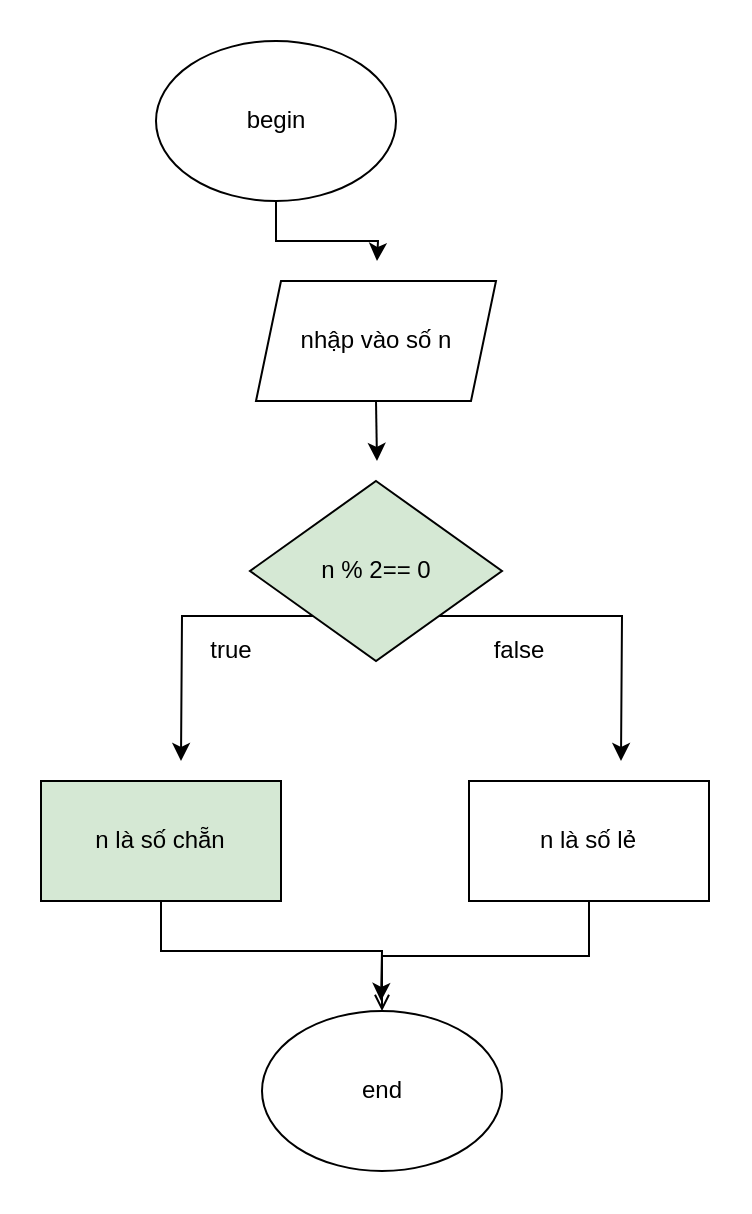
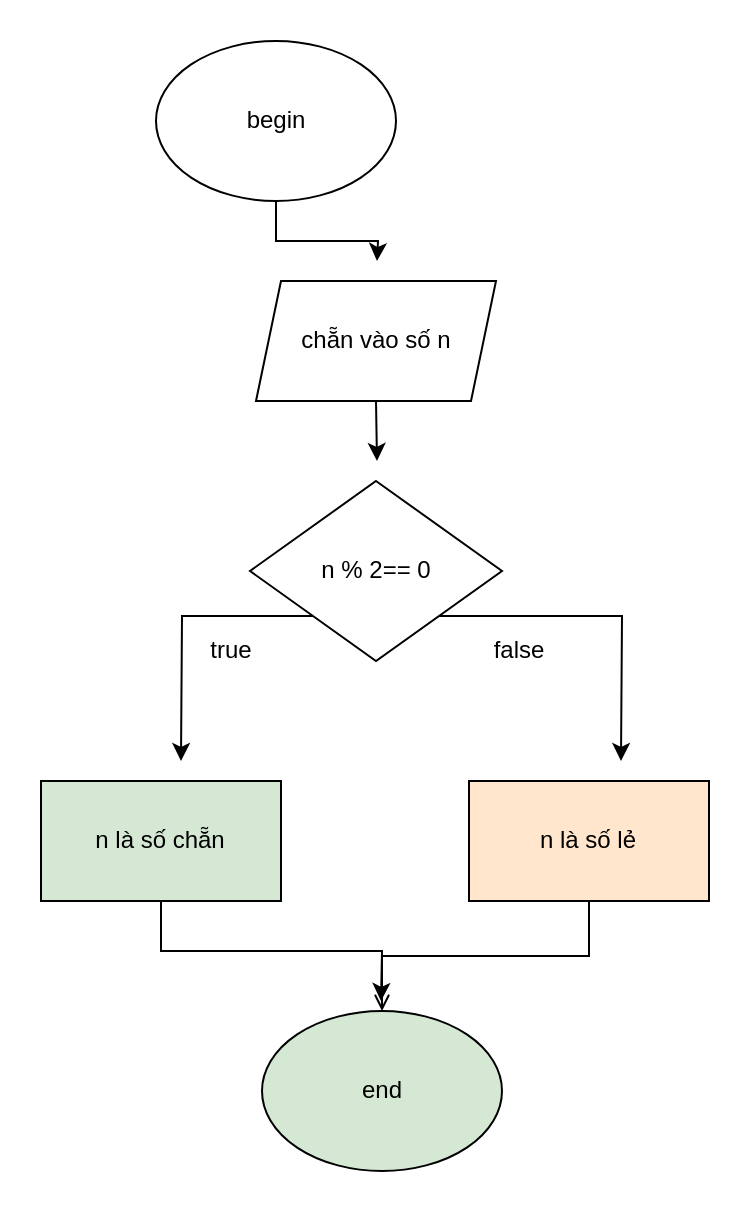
node "nhập vào số n": label "nhập vào số n" -> "chẵn vào số n"
node "n % 2== 0": fillcolor #d5e8d4 -> #ffffff
node "n là số lẻ": fillcolor #ffffff -> #ffe6cc
node "end": fillcolor #ffffff -> #d5e8d4
